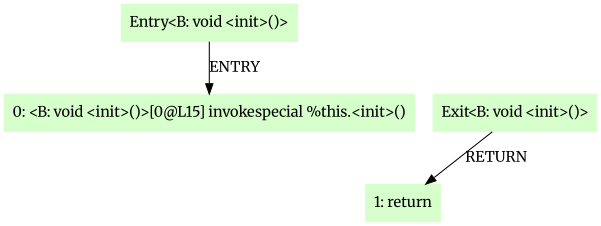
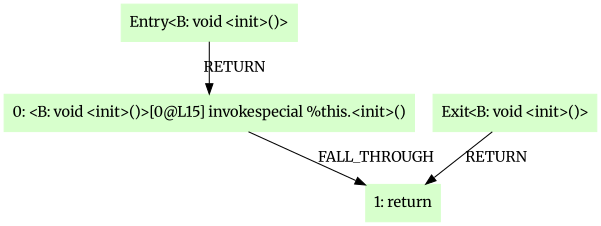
edge "Entry<B: void <init>()>" -> "0: <B: void <init>()>[0@L15] invokespecial %this.<init>()": label "ENTRY" -> "RETURN"
edge "0: <B: void <init>()>[0@L15] invokespecial %this.<init>()" -> "1: return": added, label "FALL_THROUGH"
